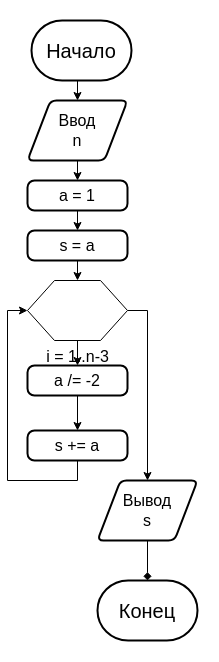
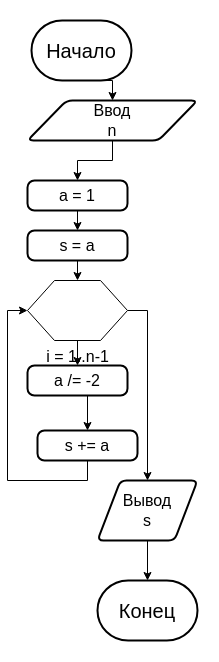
node "Ввод n": size 100x60 -> 170x40
node "i = 1..n-3": label "i = 1..n-3" -> "i = 1..n-1"
node "s += a": moved (78, 446) -> (88, 446)
edge "Вывод s" -> "Конец": arrowhead diamond -> classic
